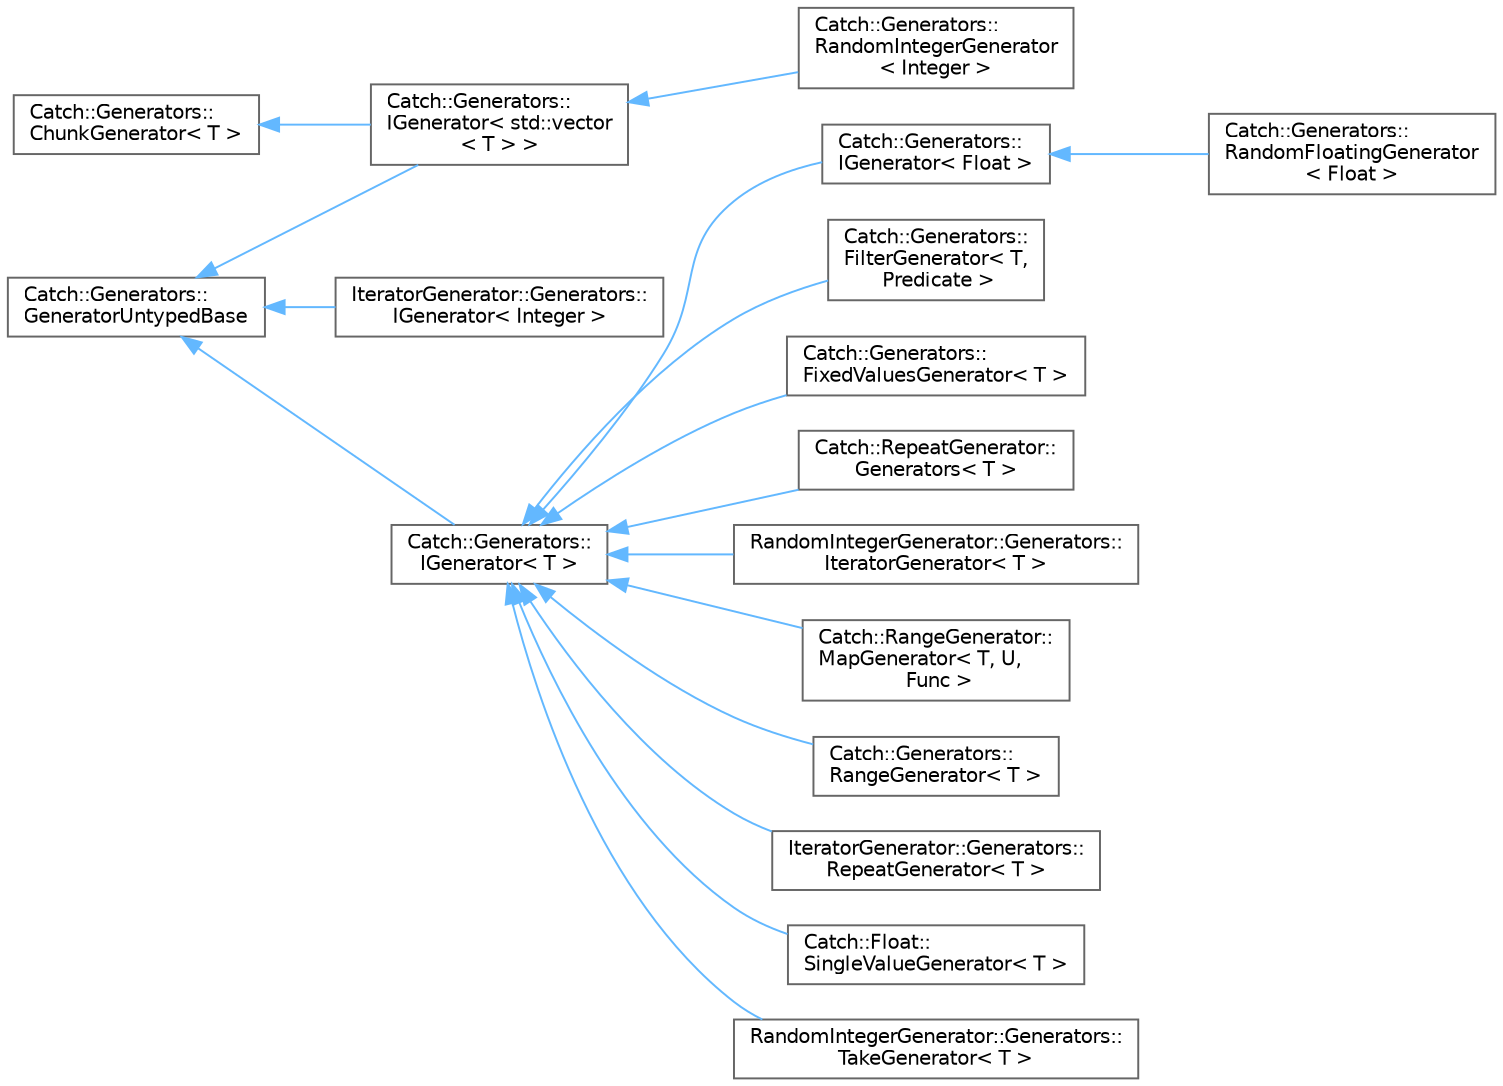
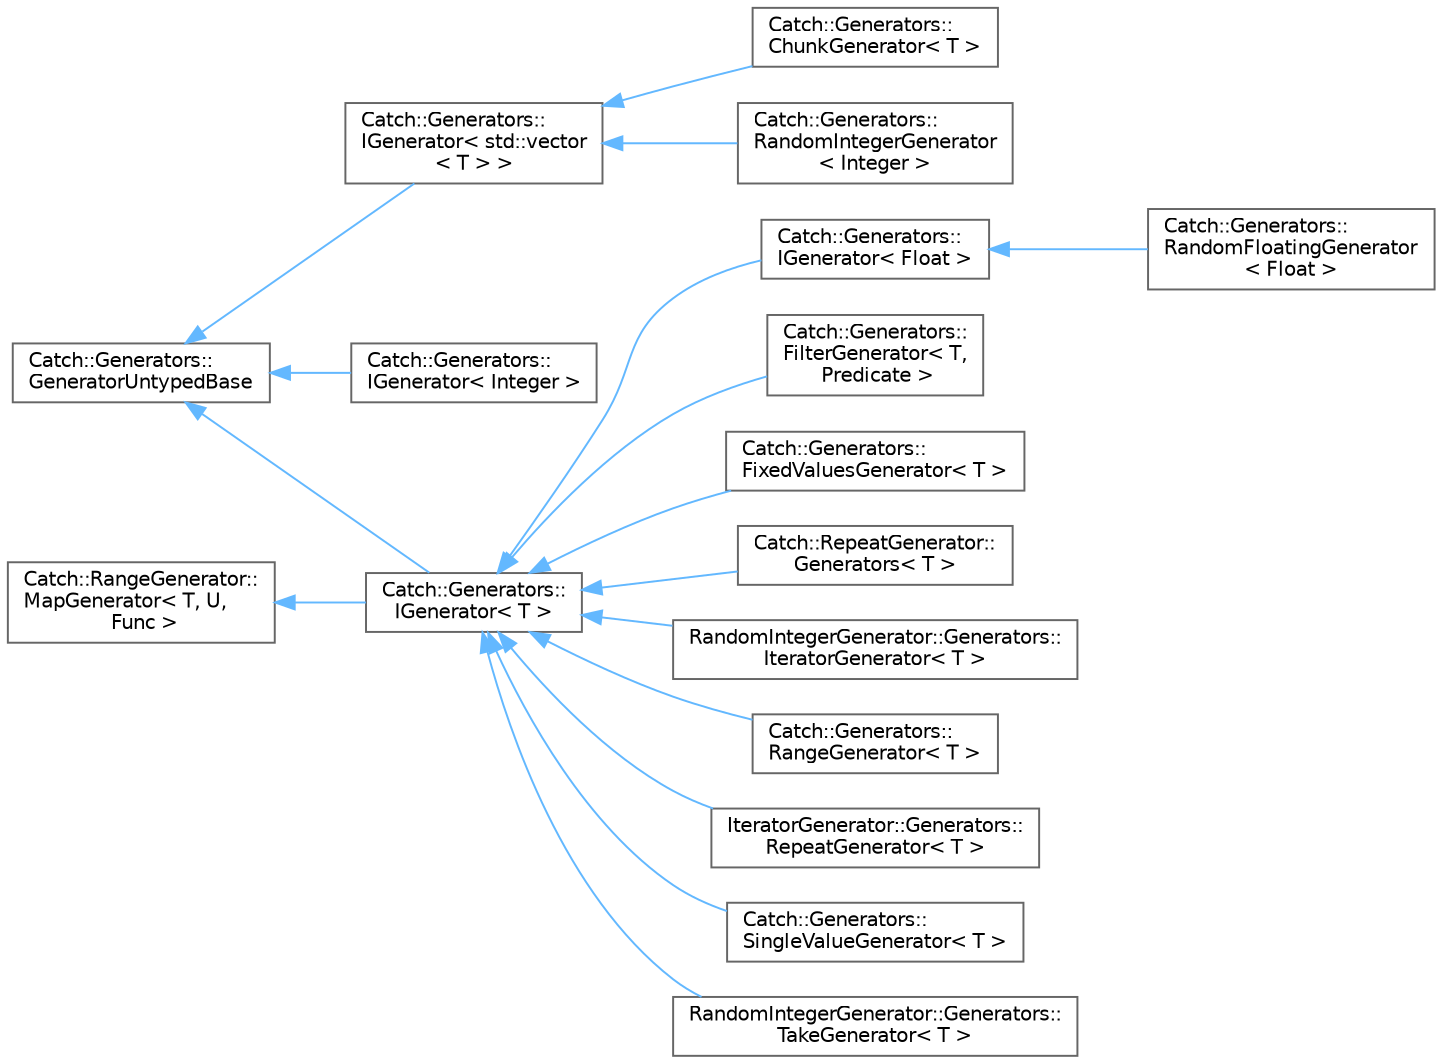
edge "Catch::Generators:: IGenerator< std::vector < T > >" -> "Catch::Generators:: ChunkGenerator< T >": reversed
node "IteratorGenerator::Generators:: IGenerator< Integer >": label "IteratorGenerator::Generators:: IGenerator< Integer >" -> "Catch::Generators:: IGenerator< Integer >"
edge "Catch::RangeGenerator:: MapGenerator< T, U, Func >" -> "Catch::Generators:: IGenerator< T >": reversed
node "Catch::Float:: SingleValueGenerator< T >": label "Catch::Float:: SingleValueGenerator< T >" -> "Catch::Generators:: SingleValueGenerator< T >"
